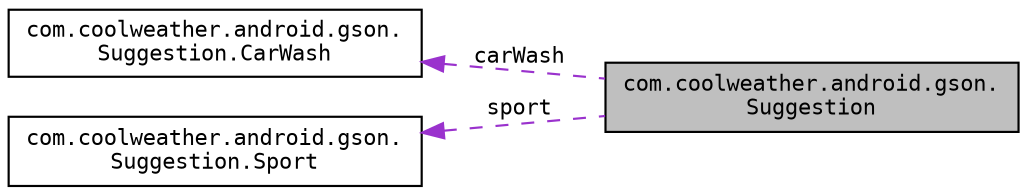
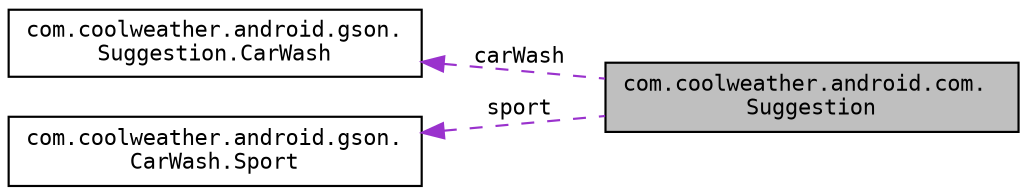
node "com.coolweather.android.gson. Suggestion": label "com.coolweather.android.gson. Suggestion" -> "com.coolweather.android.com. Suggestion"
node "com.coolweather.android.gson. Suggestion.Sport": label "com.coolweather.android.gson. Suggestion.Sport" -> "com.coolweather.android.gson. CarWash.Sport"
